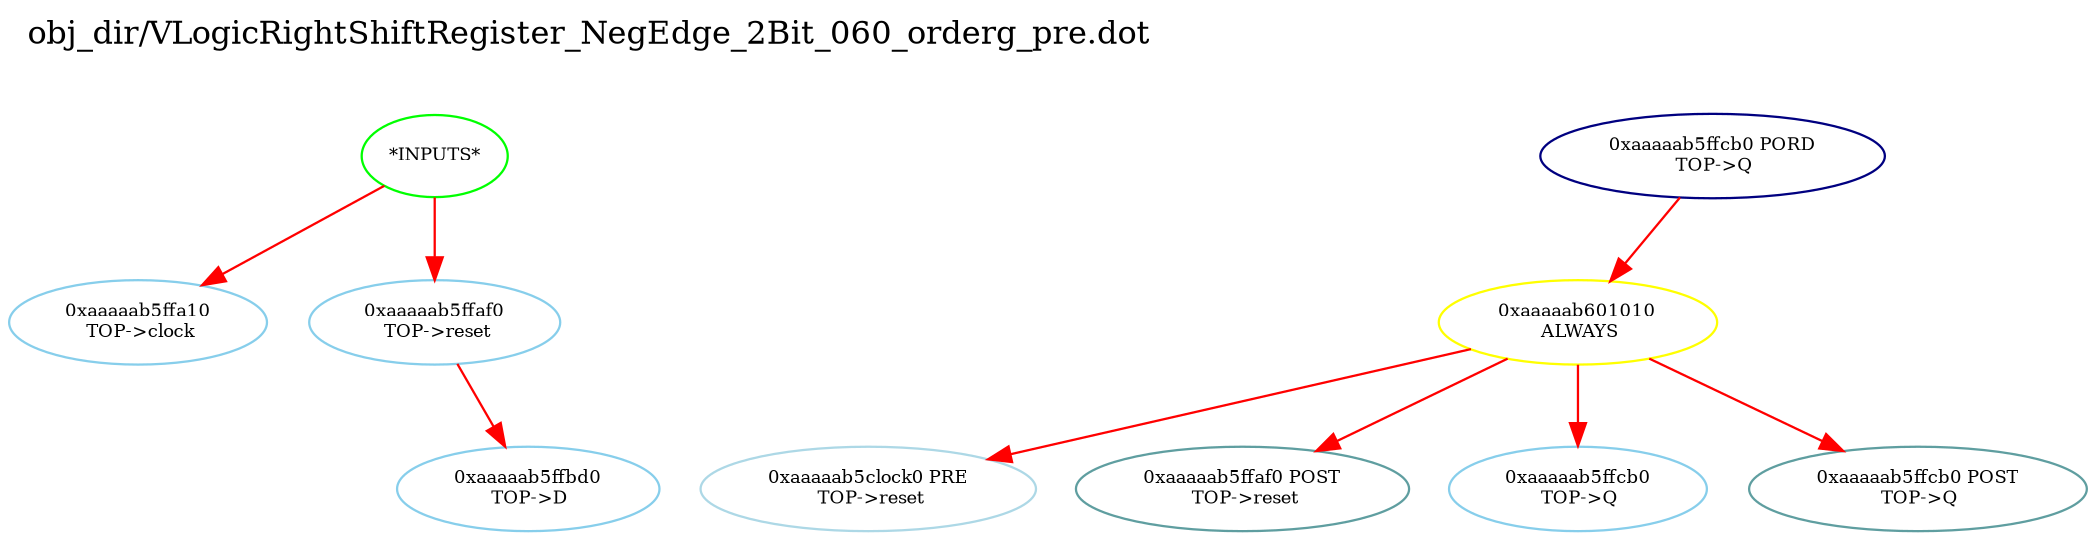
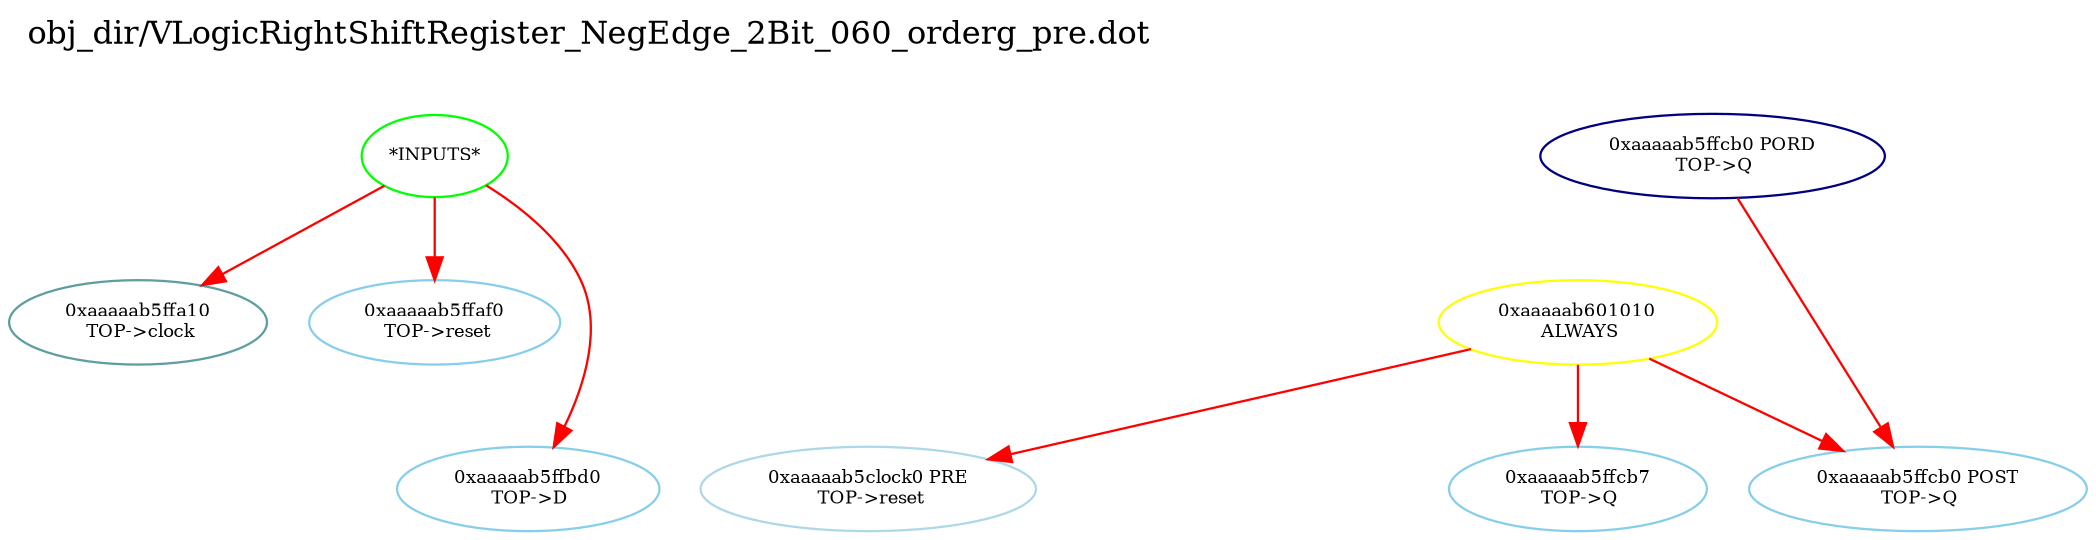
edge "0xaaaaab5ffcb0 PORD TOP->Q" -> "0xaaaaab601010 ALWAYS": now "0xaaaaab5ffcb0 PORD TOP->Q" -> "0xaaaaab5ffcb0 POST TOP->Q"
node "0xaaaaab5ffa10 TOP->clock": color skyblue -> CadetBlue
edge "0xaaaaab5ffaf0 TOP->reset" -> "0xaaaaab5ffbd0 TOP->D": now "*INPUTS*" -> "0xaaaaab5ffbd0 TOP->D"
node "0xaaaaab5ffaf0 POST TOP->reset": removed
node "0xaaaaab5ffcb0 TOP->Q": label "0xaaaaab5ffcb0 TOP->Q" -> "0xaaaaab5ffcb7 TOP->Q"
node "0xaaaaab5ffcb0 POST TOP->Q": color CadetBlue -> skyblue
